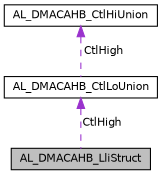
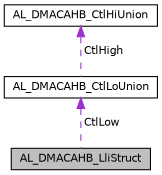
edge "AL_DMACAHB_LliStruct" -> "AL_DMACAHB_CtlLoUnion": label " CtlHigh" -> " CtlLow"
